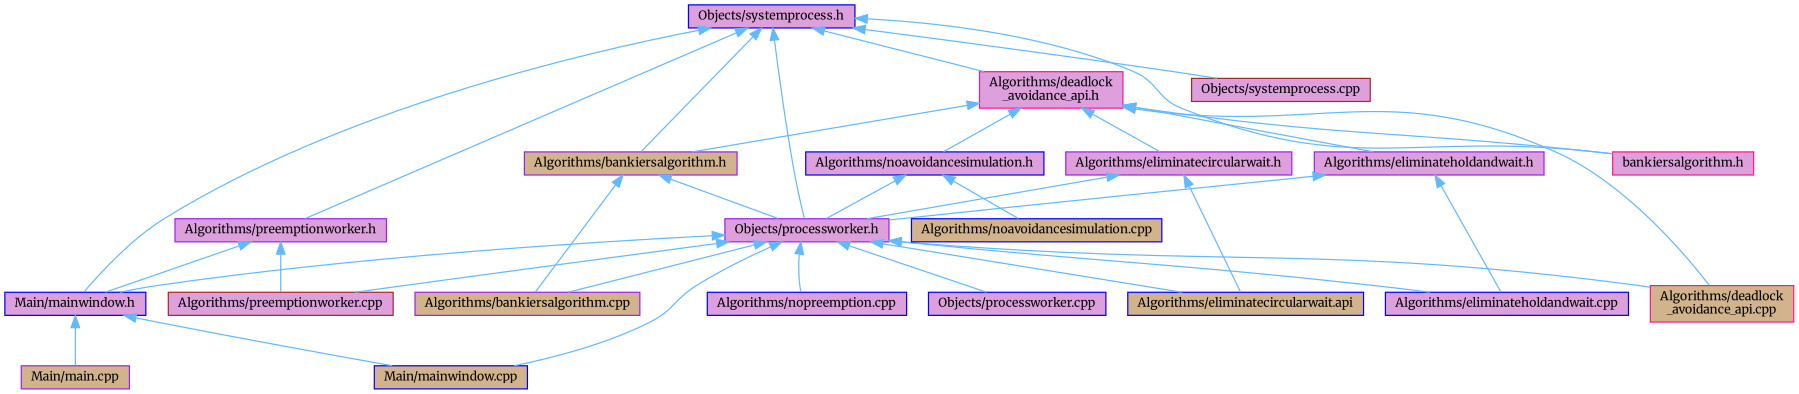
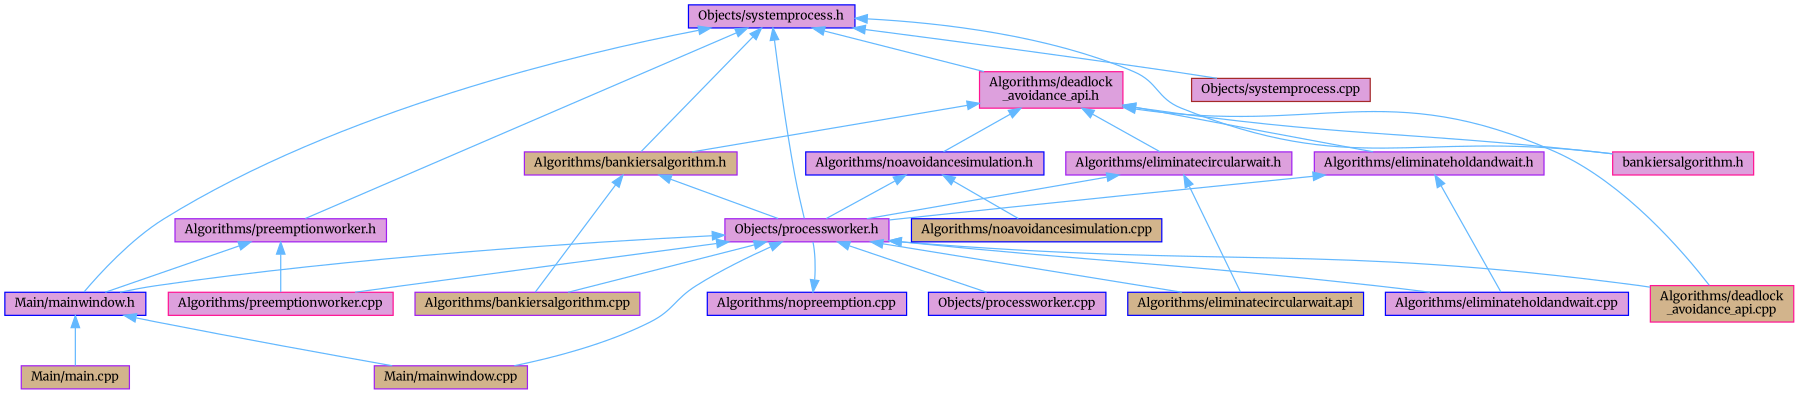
edge "Algorithms/nopreemption.cpp" -> "Objects/processworker.h": reversed
node "Algorithms/preemptionworker.cpp": color brown -> deeppink
node "Main/mainwindow.cpp": color blue -> purple
